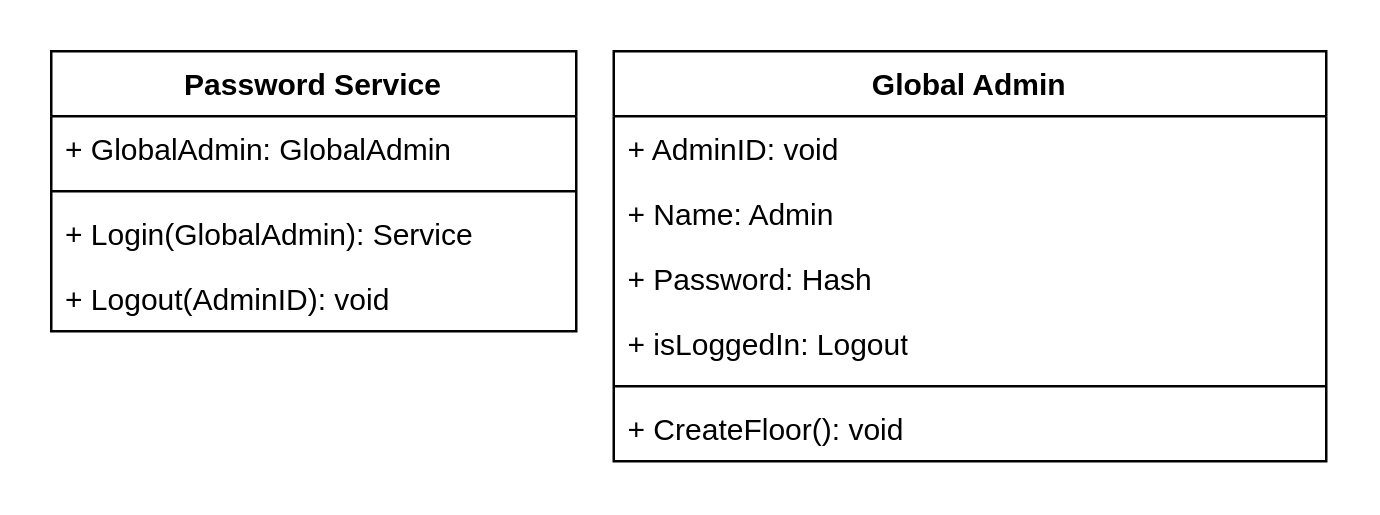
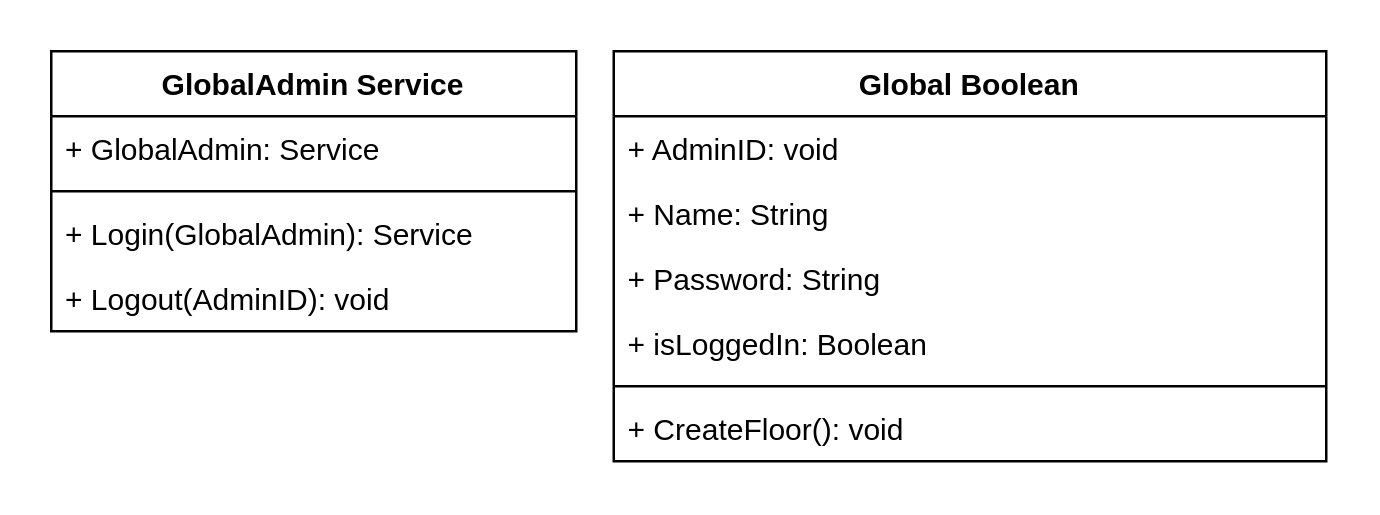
node "Password Service": label "Password Service" -> "GlobalAdmin Service"
node "Global Admin": label "Global Admin" -> "Global Boolean"
node "+ GlobalAdmin: GlobalAdmin": label "+ GlobalAdmin: GlobalAdmin" -> "+ GlobalAdmin: Service"
node "+ Name: Admin": label "+ Name: Admin" -> "+ Name: String"
node "+ Password: Hash": label "+ Password: Hash" -> "+ Password: String"
node "+ isLoggedIn: Logout": label "+ isLoggedIn: Logout" -> "+ isLoggedIn: Boolean"
